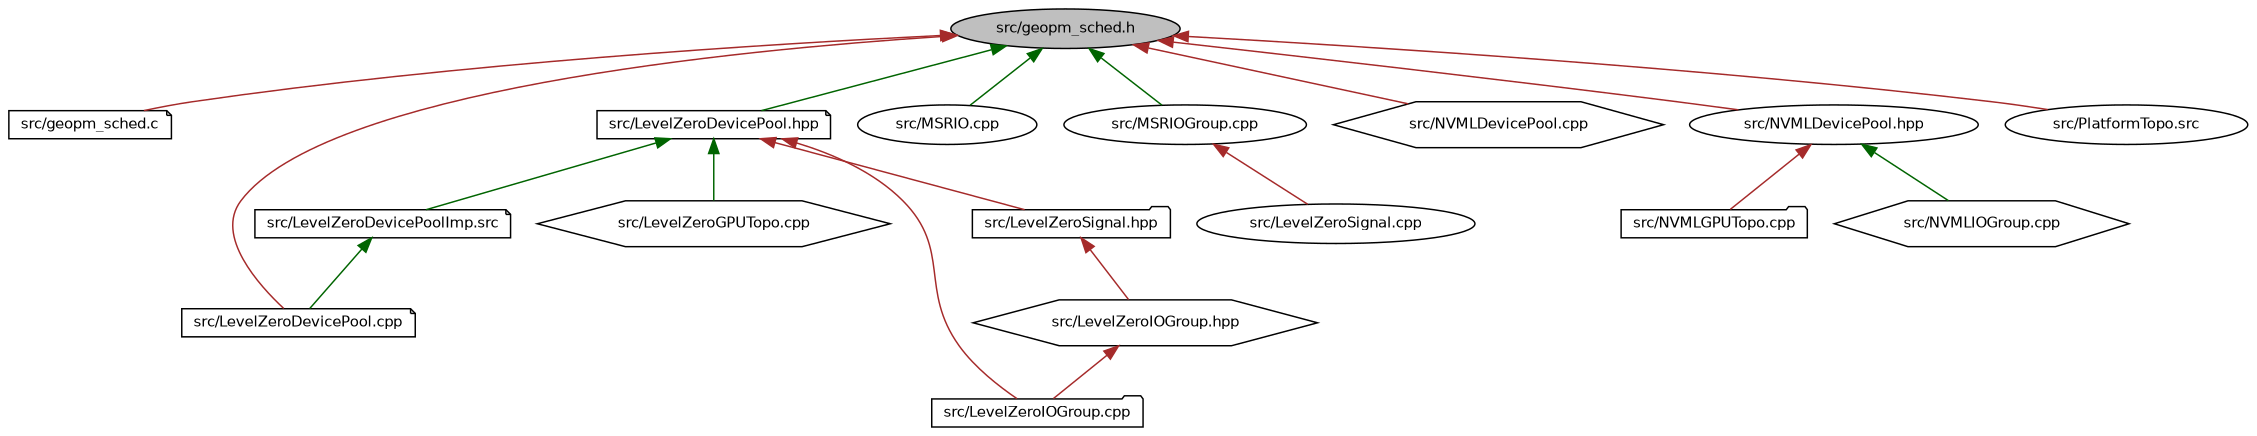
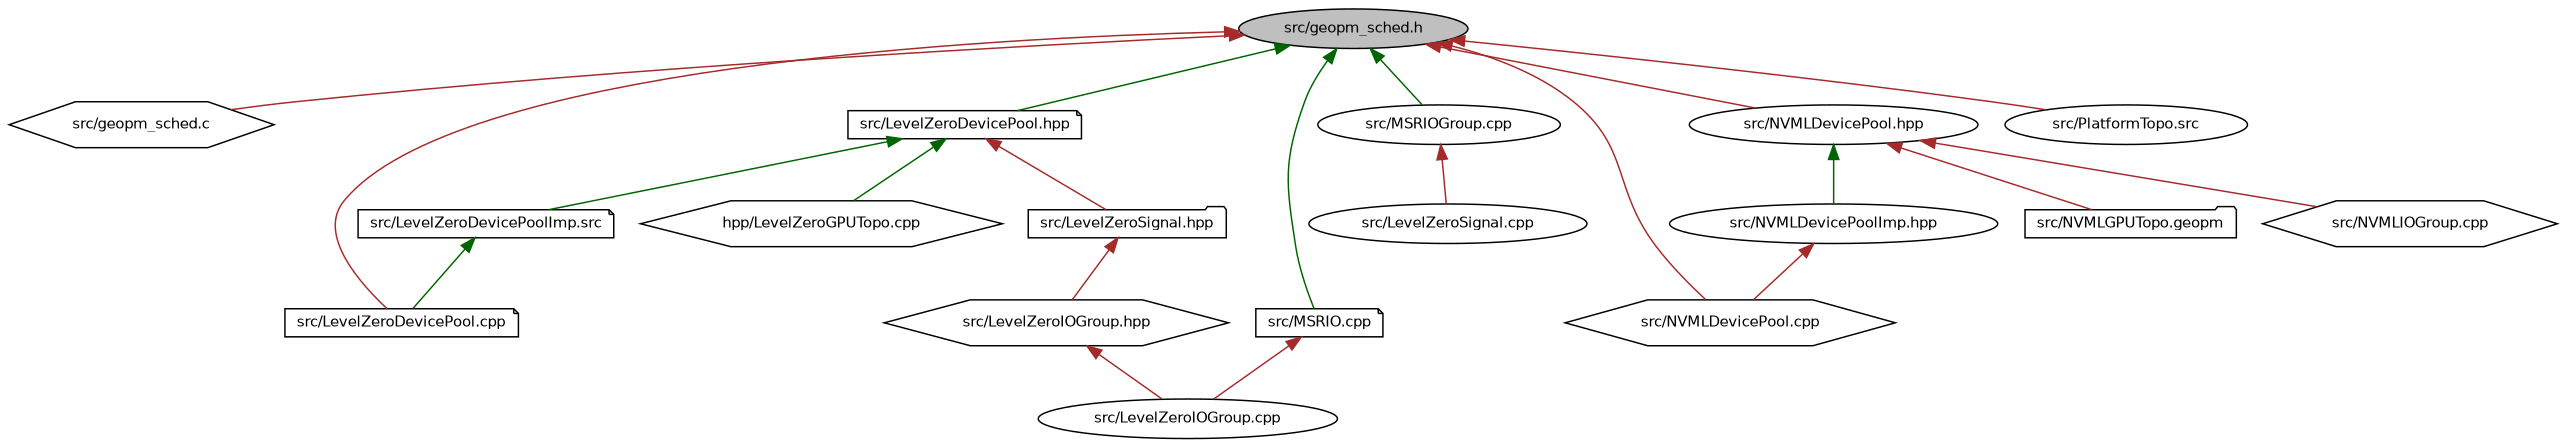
node "src/geopm_sched.c": shape note -> hexagon
node "src/MSRIO.cpp": shape ellipse -> note
edge "src/NVMLIOGroup.cpp" -> "src/NVMLDevicePool.hpp": color darkgreen -> brown
node "src/LevelZeroGPUTopo.cpp": label "src/LevelZeroGPUTopo.cpp" -> "hpp/LevelZeroGPUTopo.cpp"
node "src/NVMLGPUTopo.cpp": label "src/NVMLGPUTopo.cpp" -> "src/NVMLGPUTopo.geopm"
node "src/NVMLDevicePoolImp.hpp": added
edge "src/LevelZeroIOGroup.cpp" -> "src/LevelZeroDevicePool.hpp": now "src/LevelZeroIOGroup.cpp" -> "src/MSRIO.cpp"
node "src/LevelZeroIOGroup.cpp": shape folder -> ellipse
